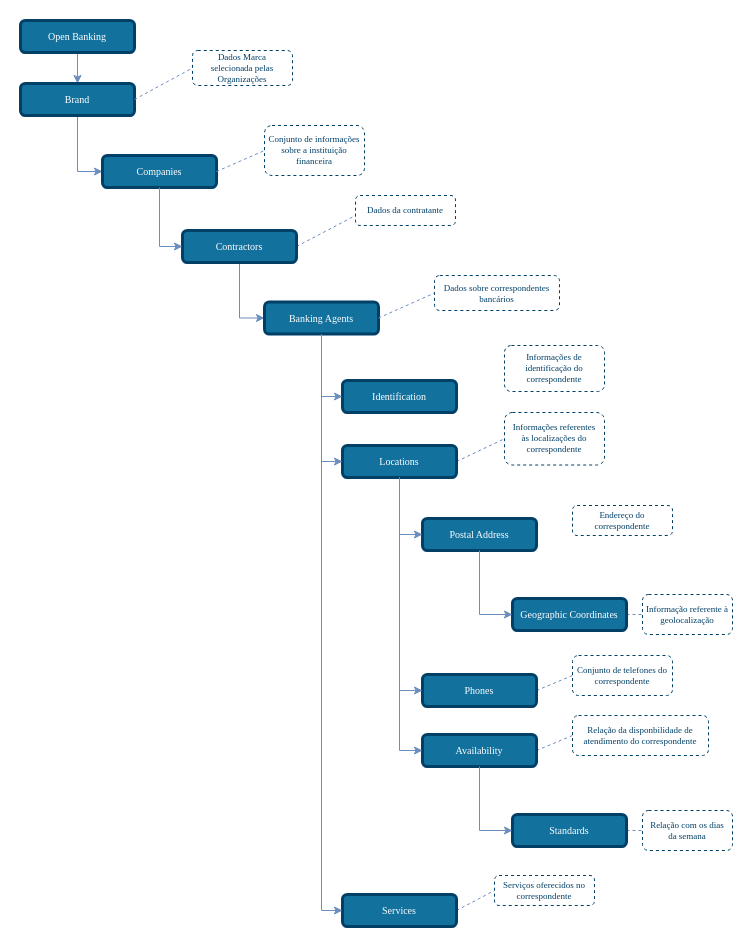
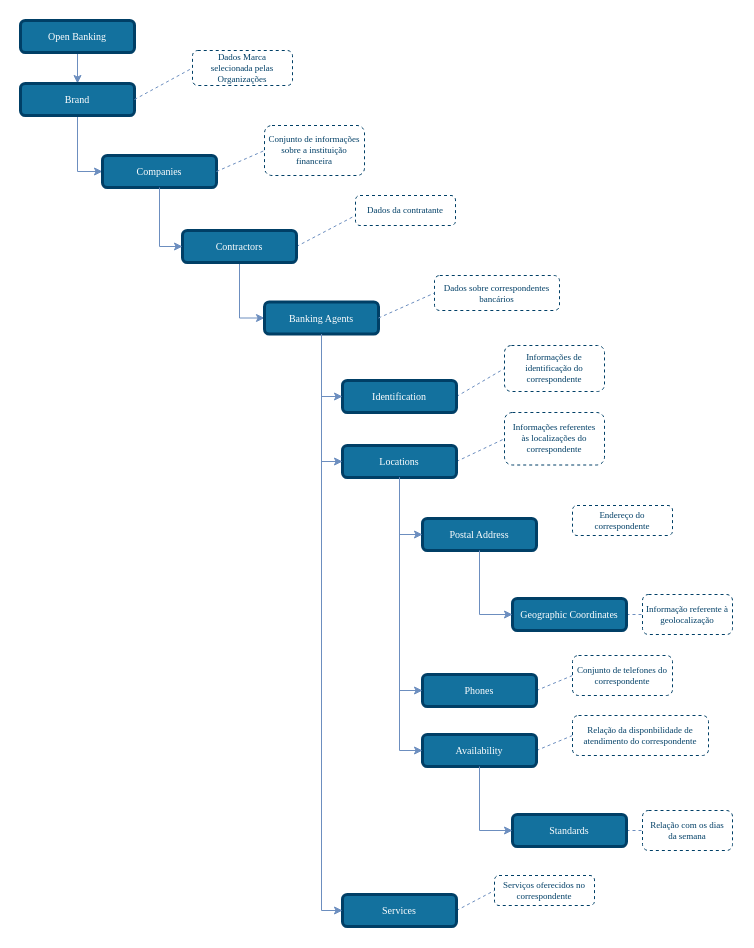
edge "Informações de identificação do correspondente" -- "Identification": added
